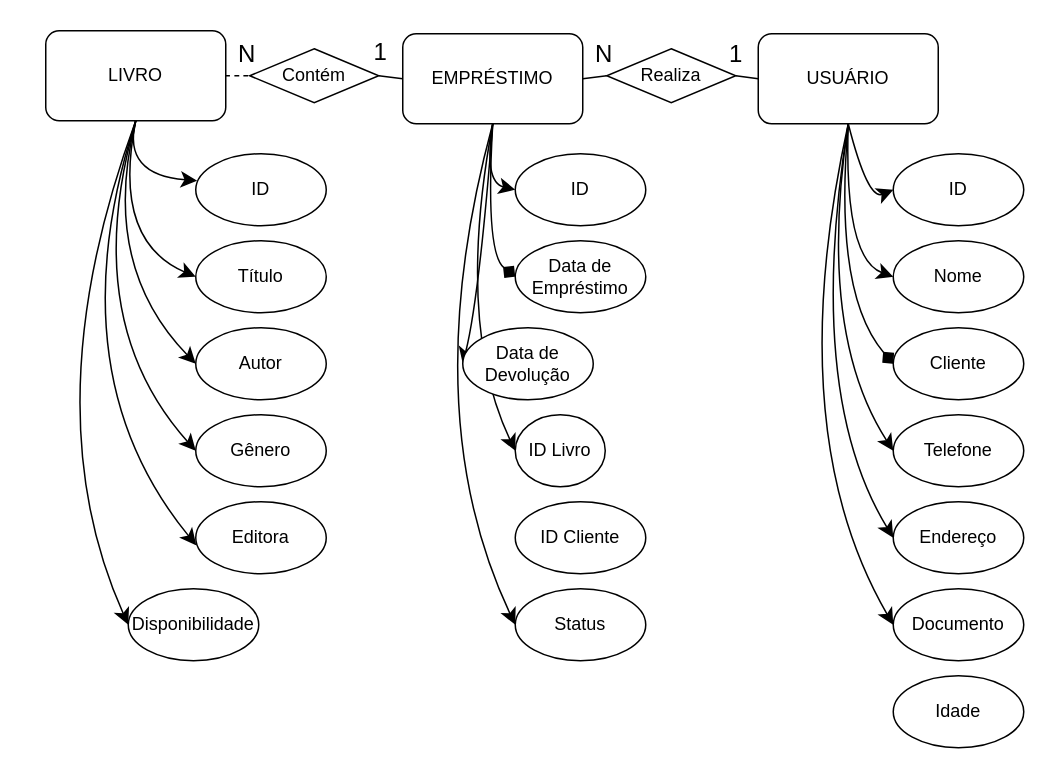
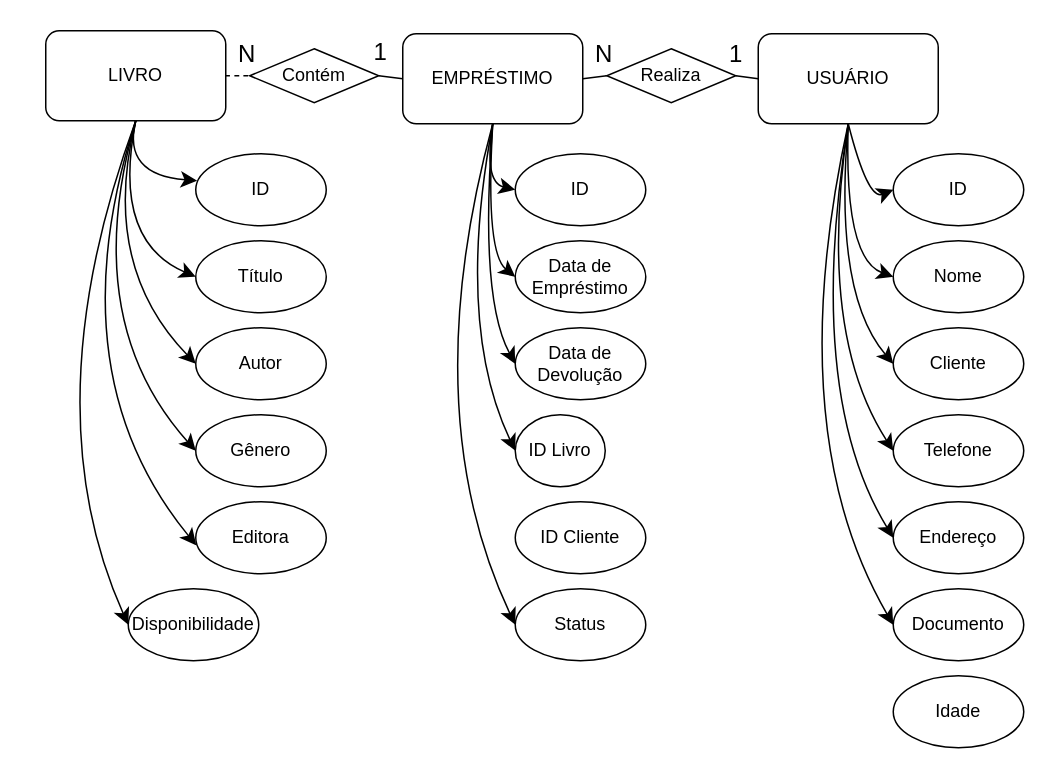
edge "EMPRÉSTIMO" -> "Data de Empréstimo": arrowhead diamond -> classic
edge "USUÁRIO" -> "Cliente": arrowhead diamond -> classic
node "Data de Devolução": moved (528, 364) -> (581, 364)
